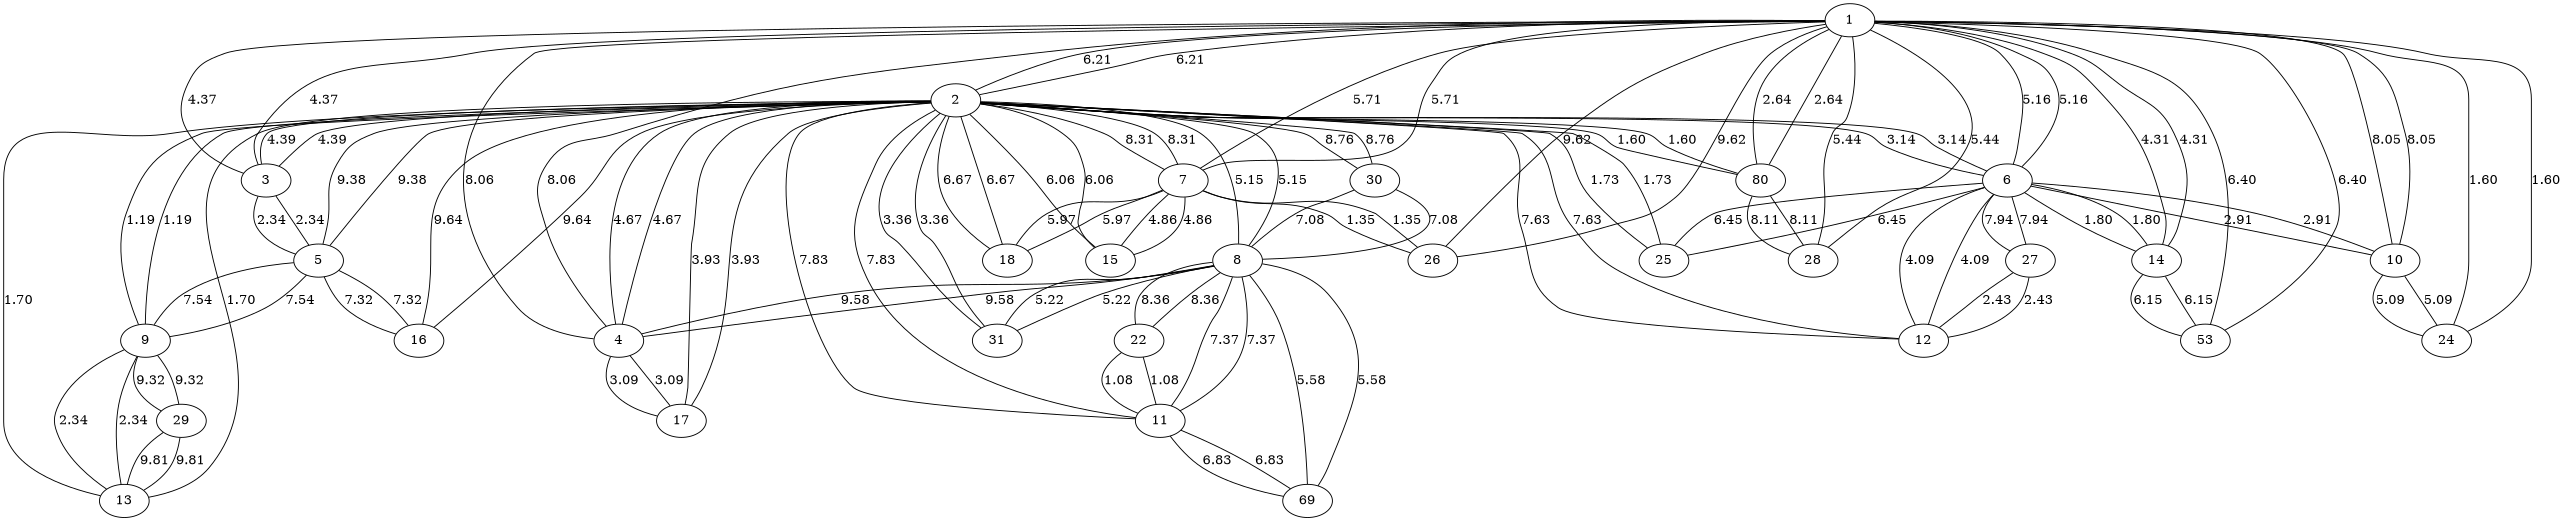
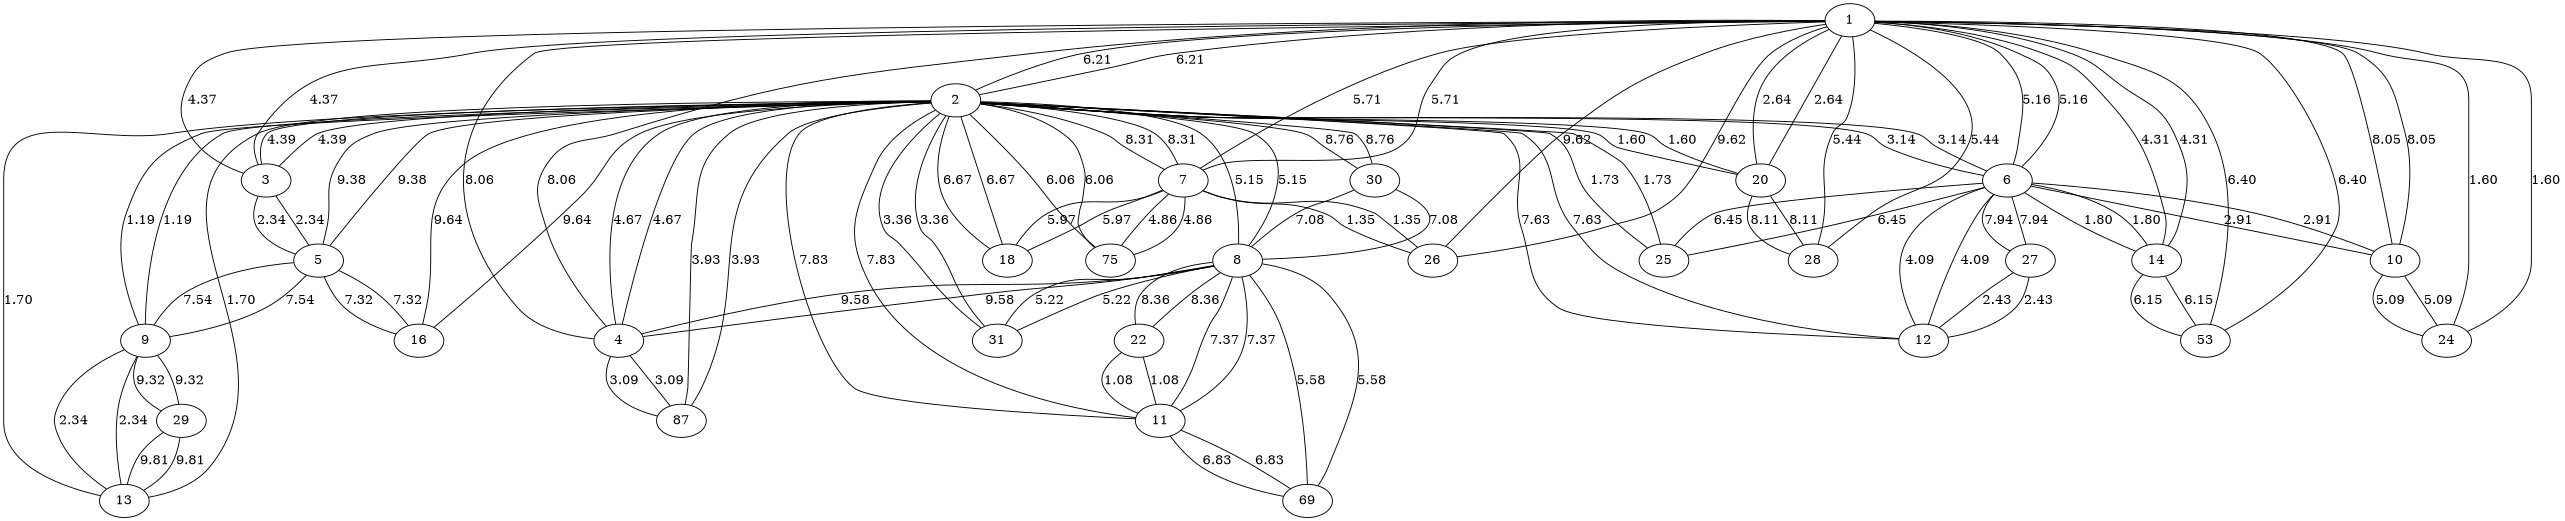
node "80": label "80" -> "20"
node "15": label "15" -> "75"
node "17": label "17" -> "87"
